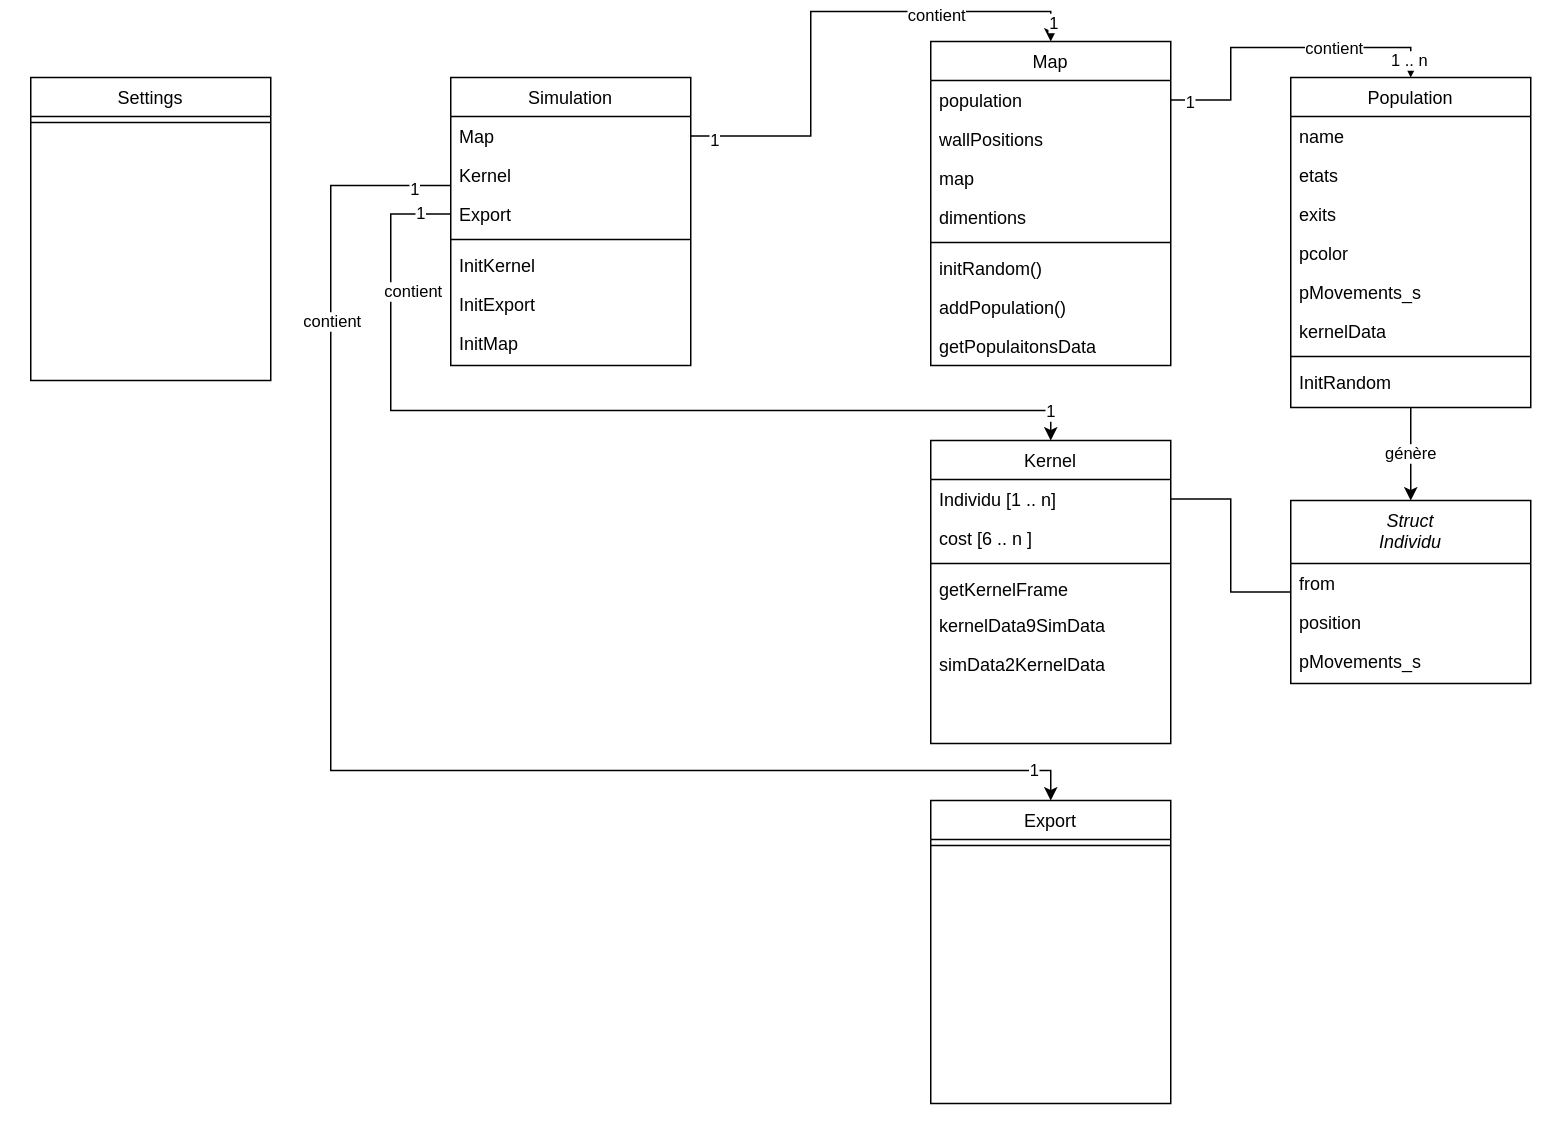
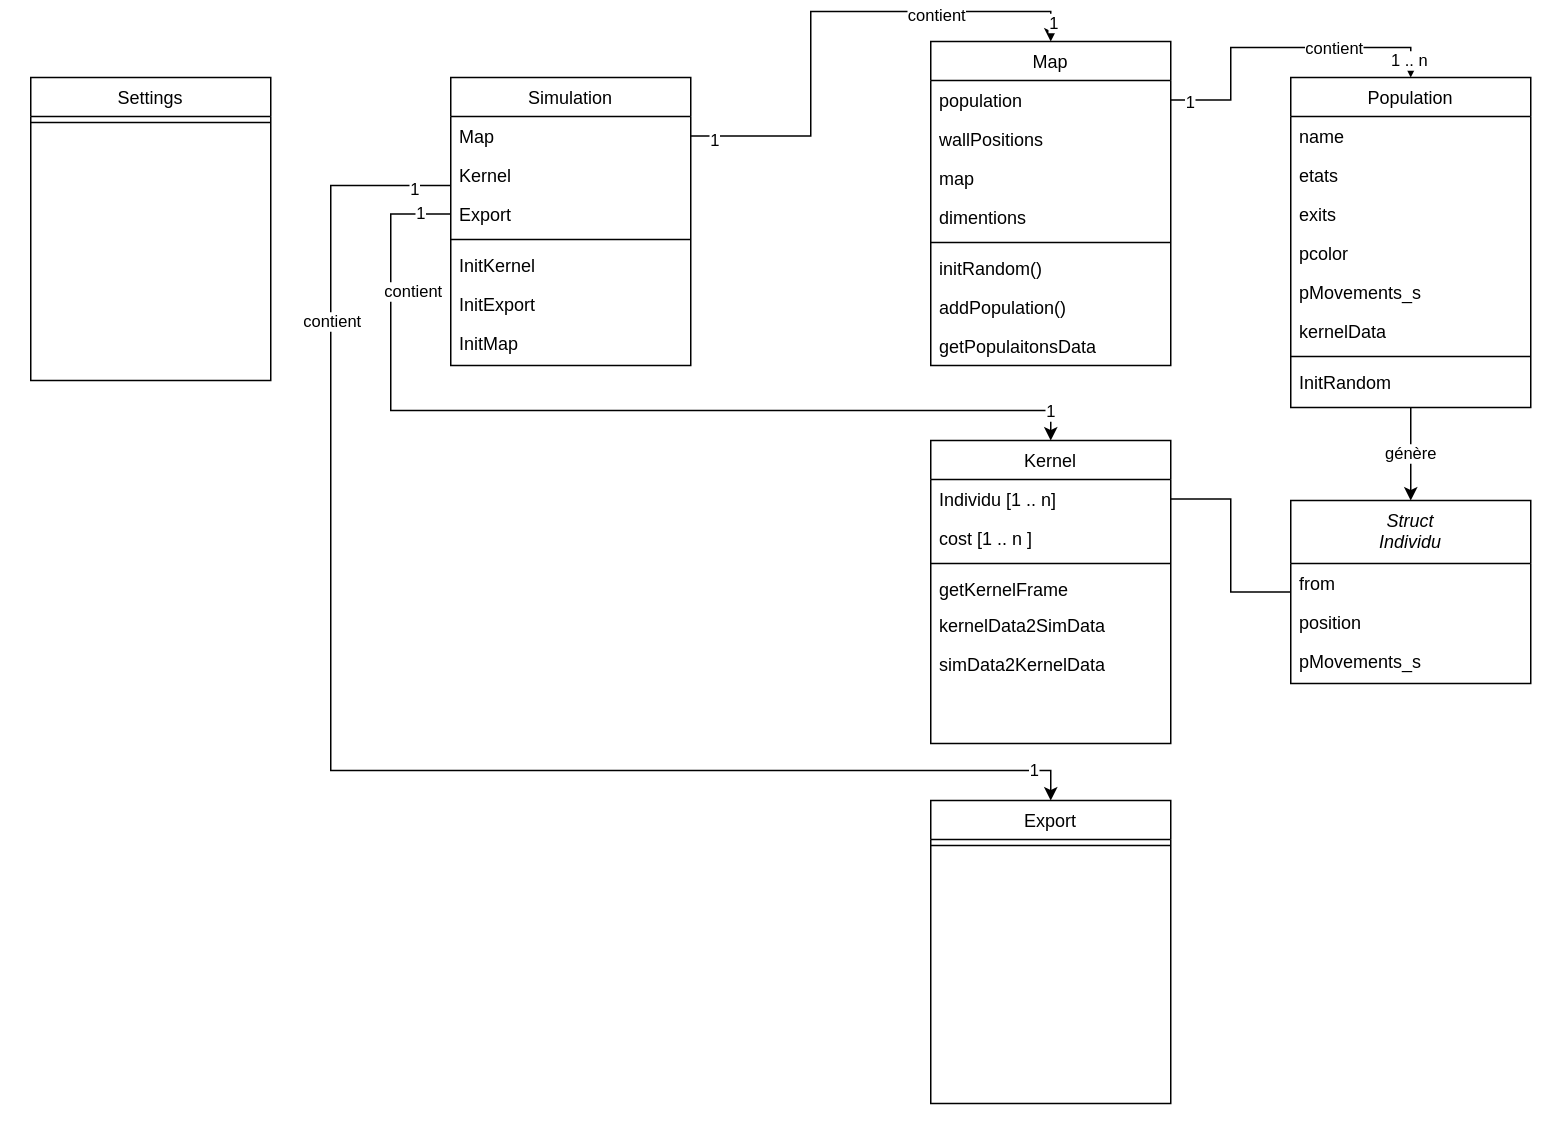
node "cost [6 .. n ]": label "cost [6 .. n ]" -> "cost [1 .. n ]"
node "kernelData9SimData": label "kernelData9SimData" -> "kernelData2SimData"
